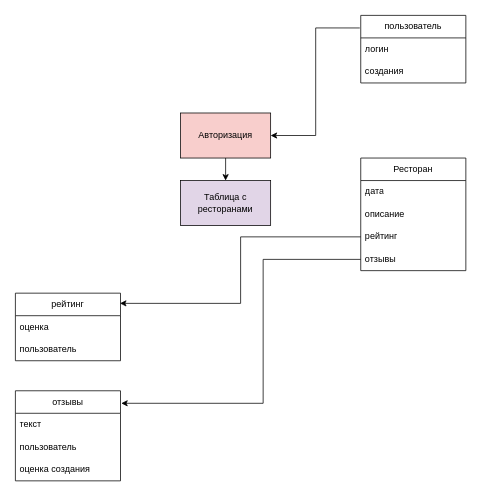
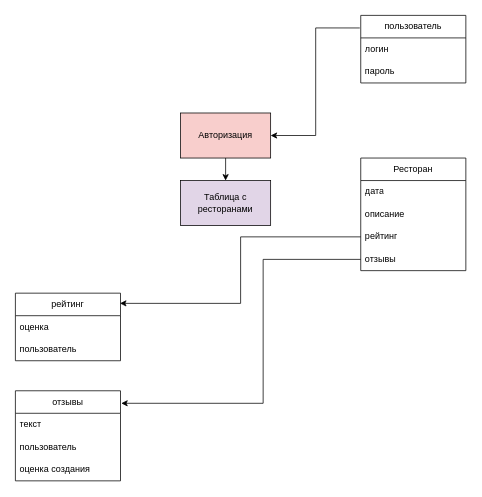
node "создания": label "создания" -> "пароль"
